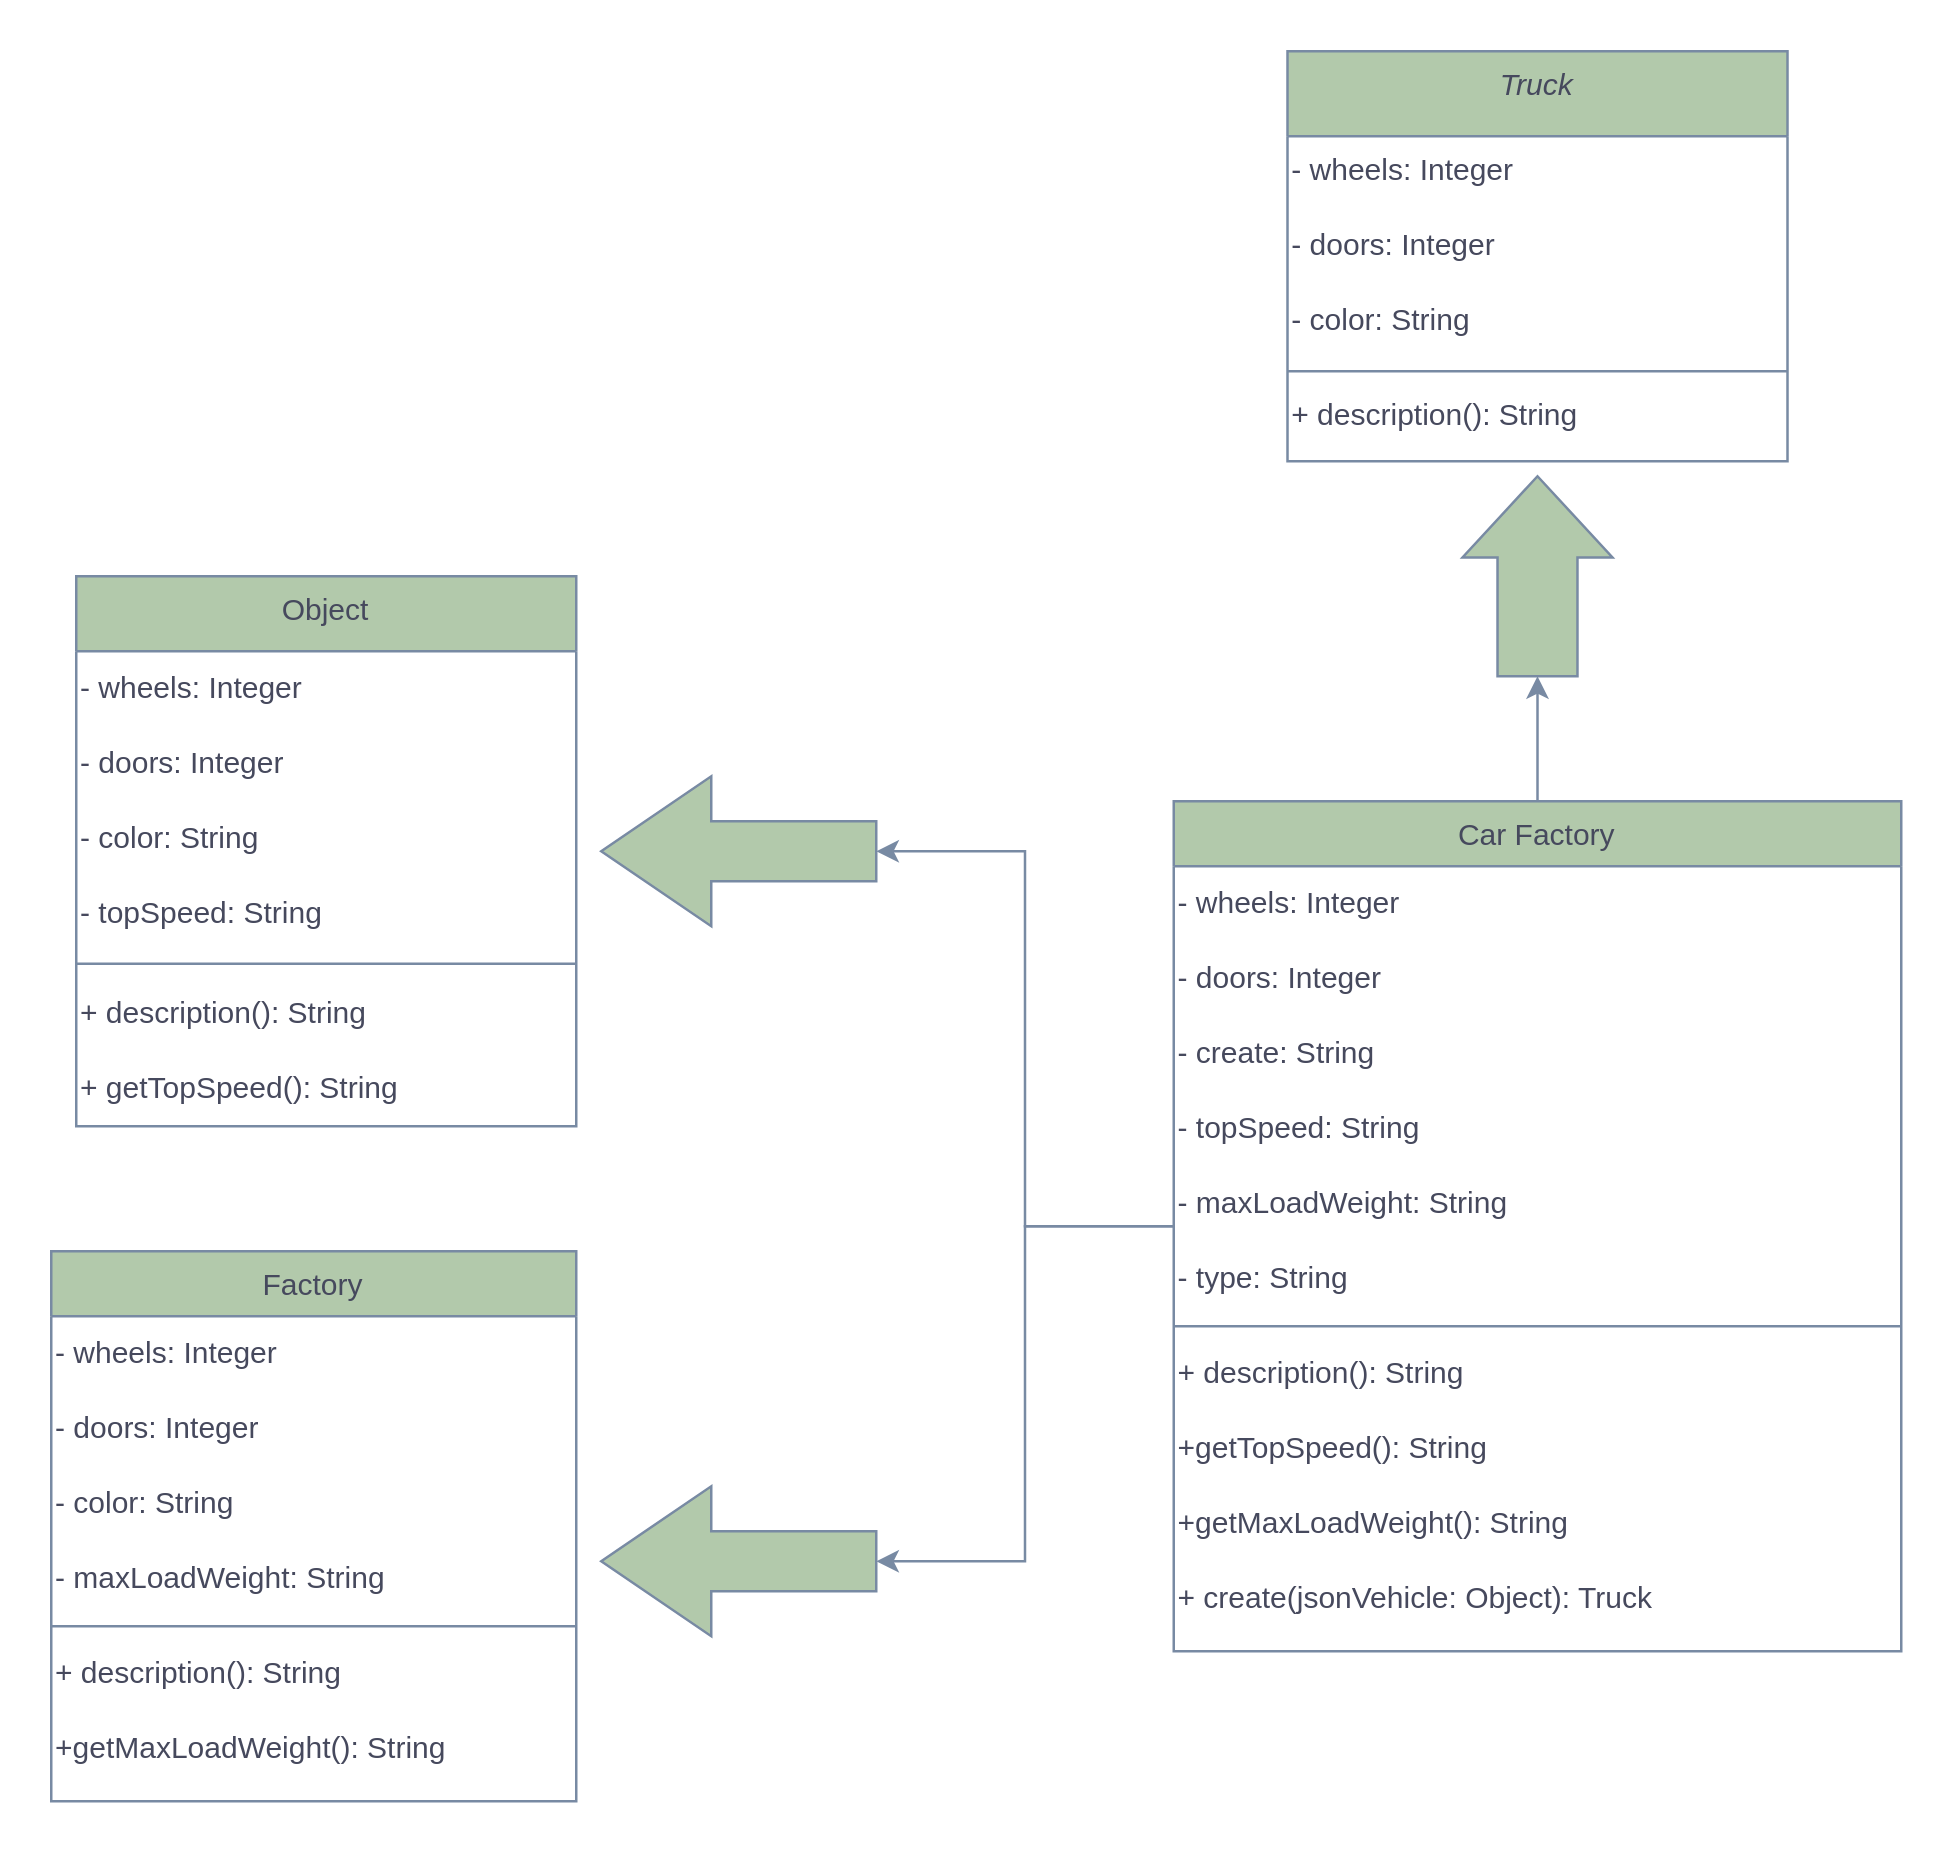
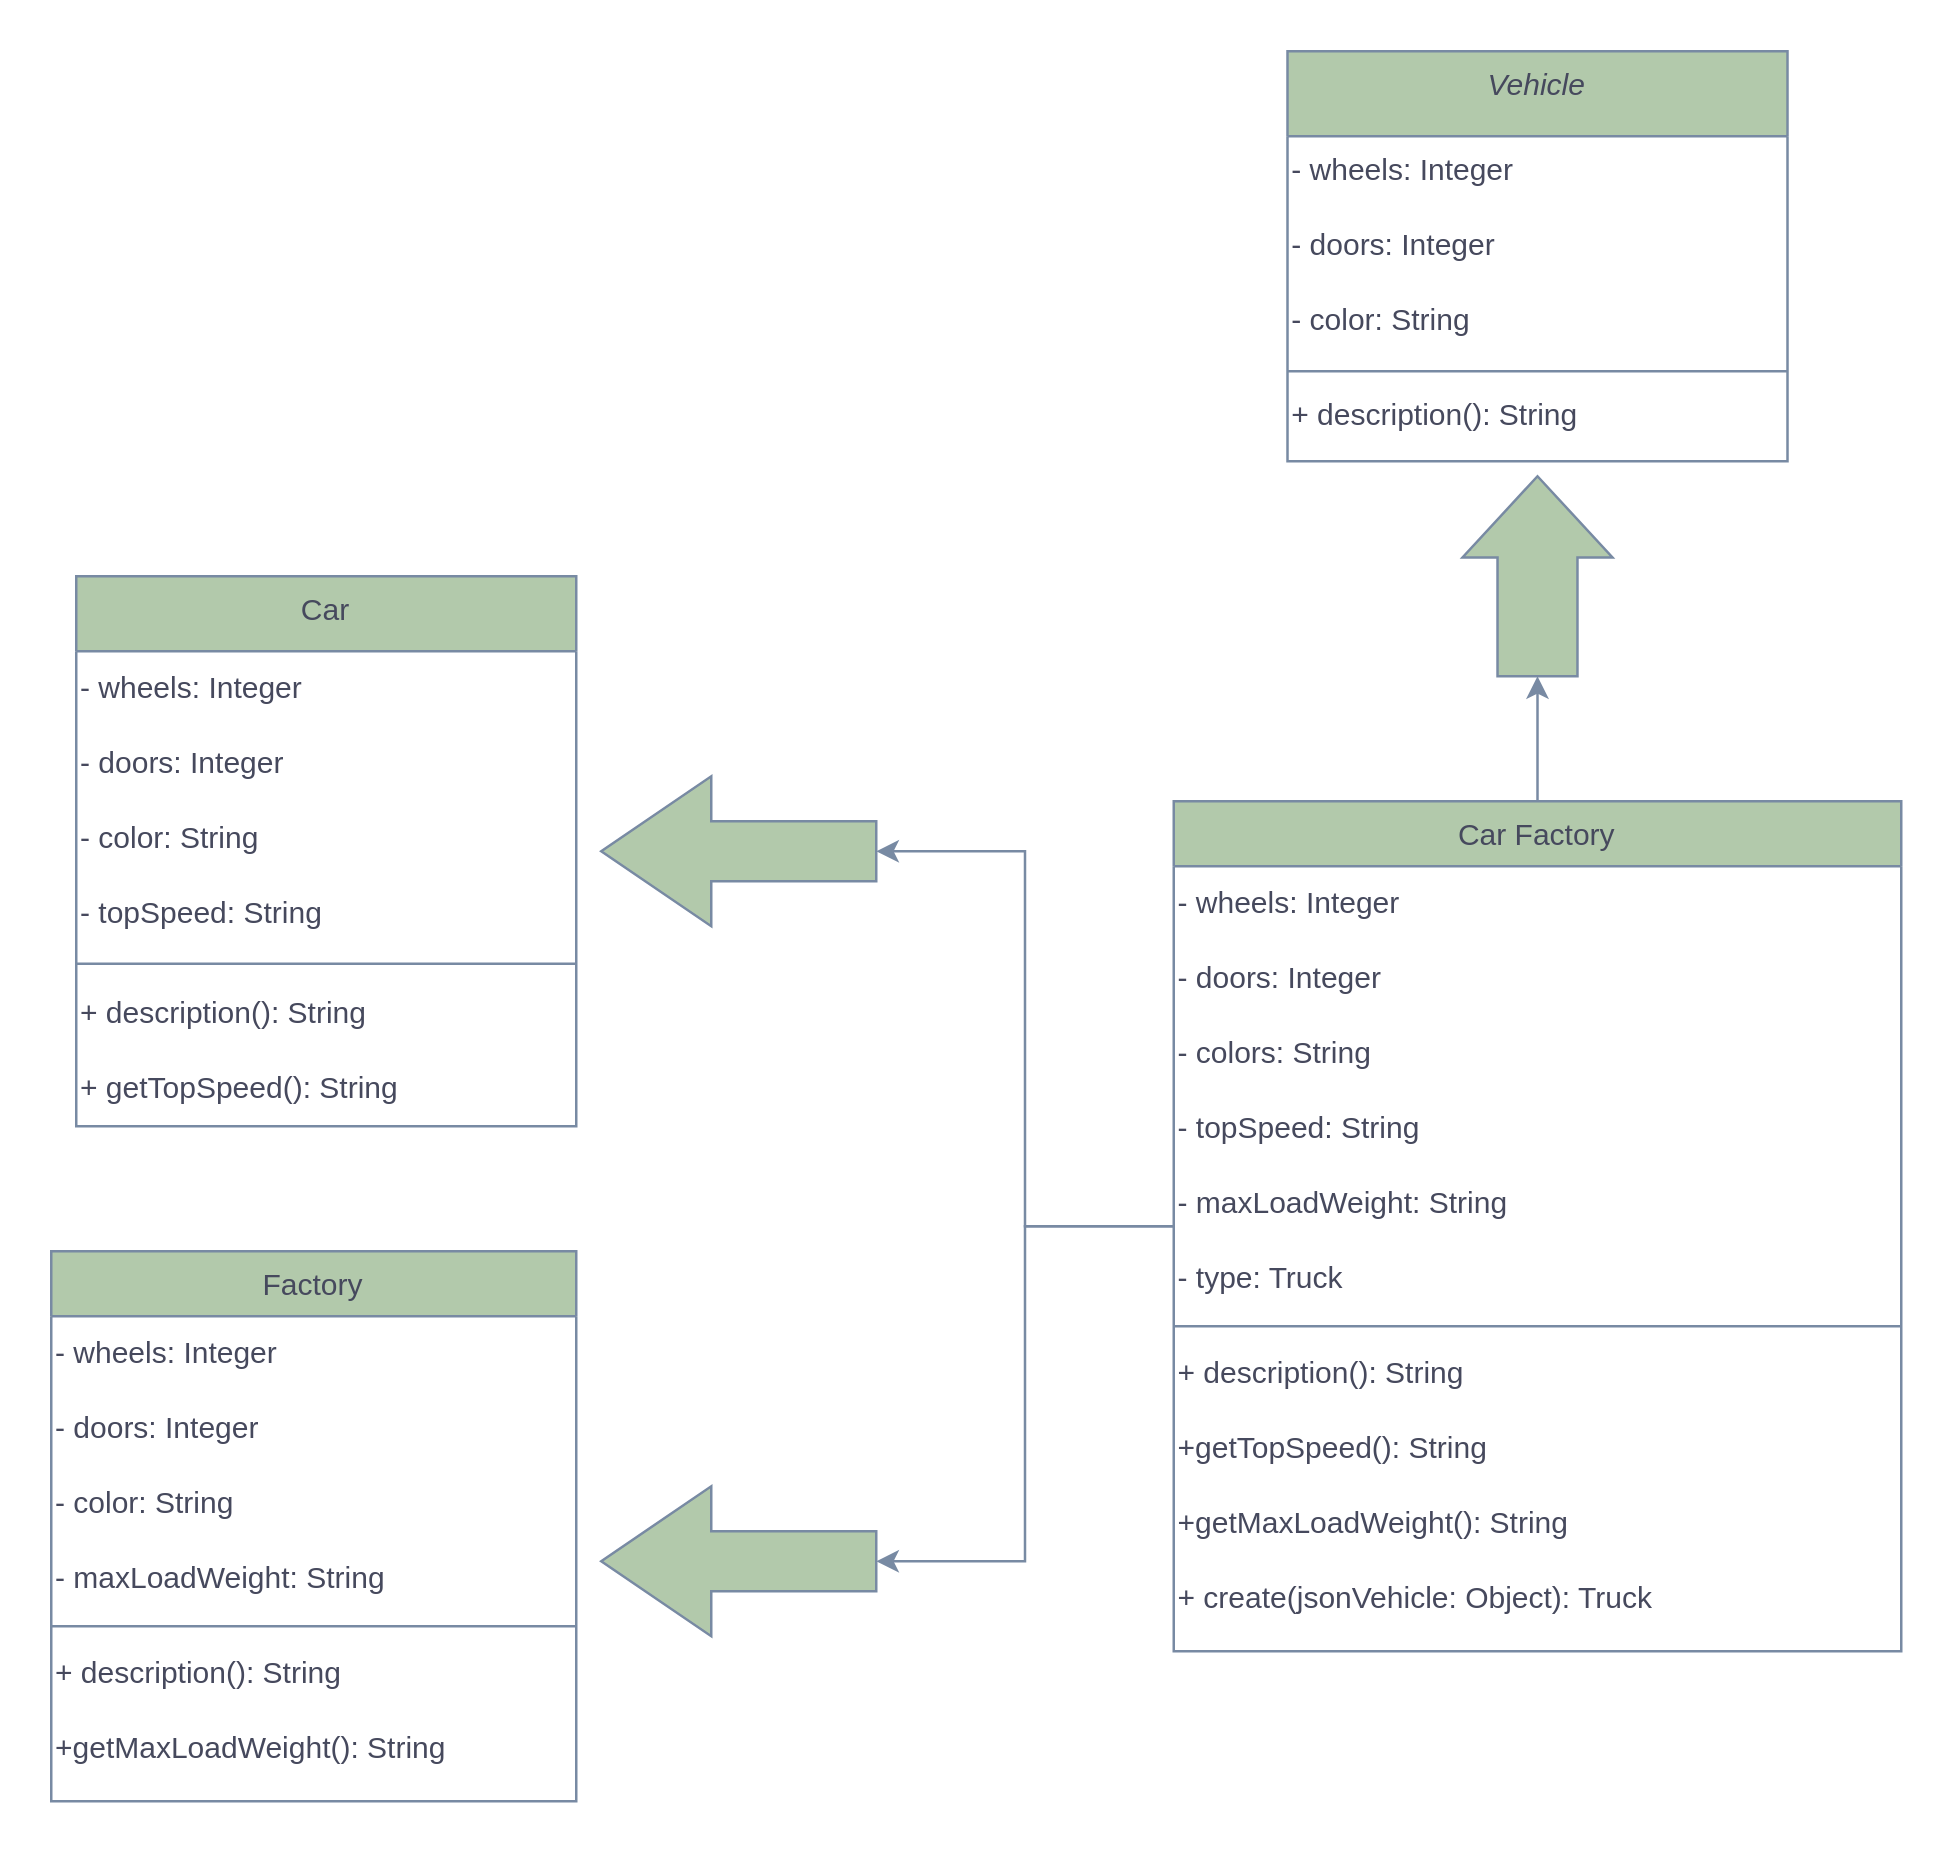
node "Truck": label "Truck" -> "Vehicle"
node "Object": label "Object" -> "Car"
node "- create: String": label "- create: String" -> "- colors: String"
node "- type: String": label "- type: String" -> "- type: Truck"
